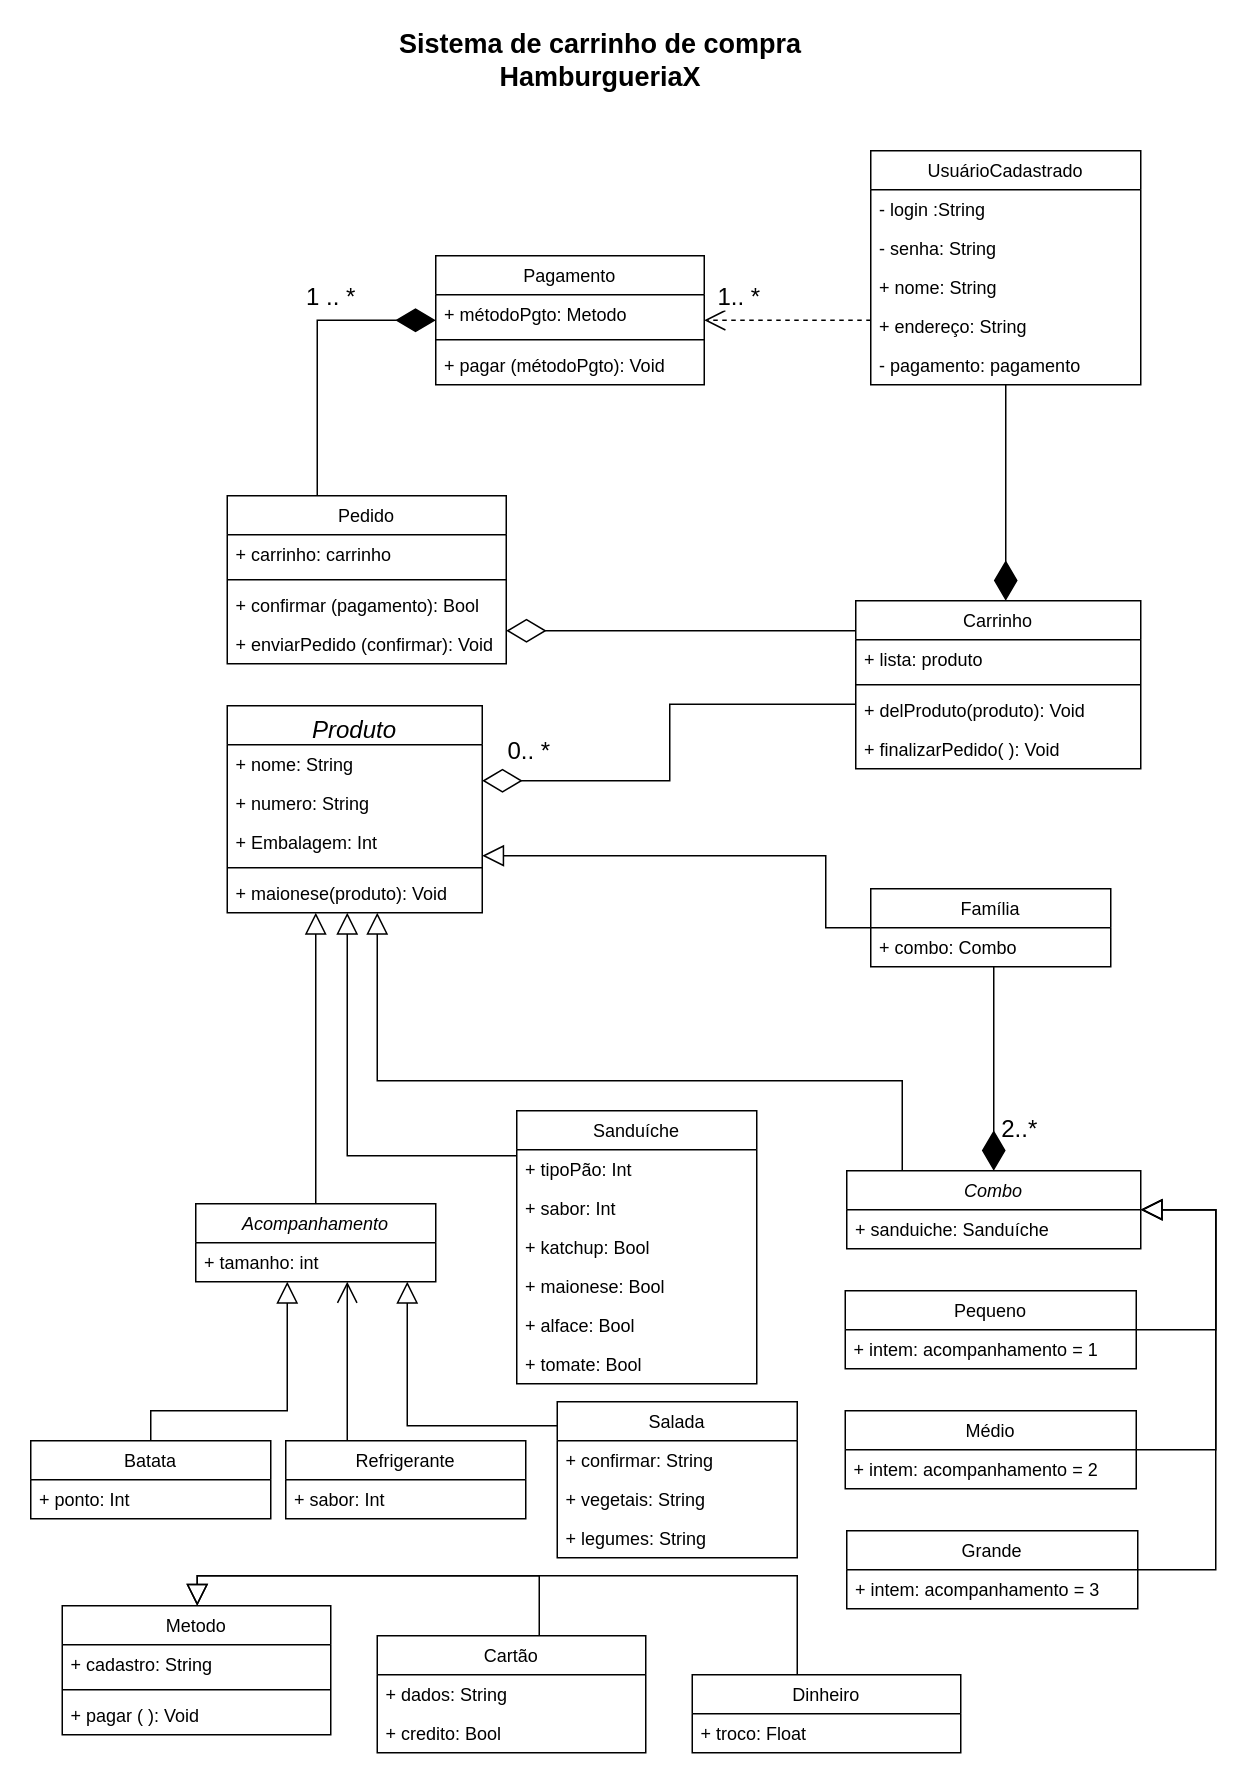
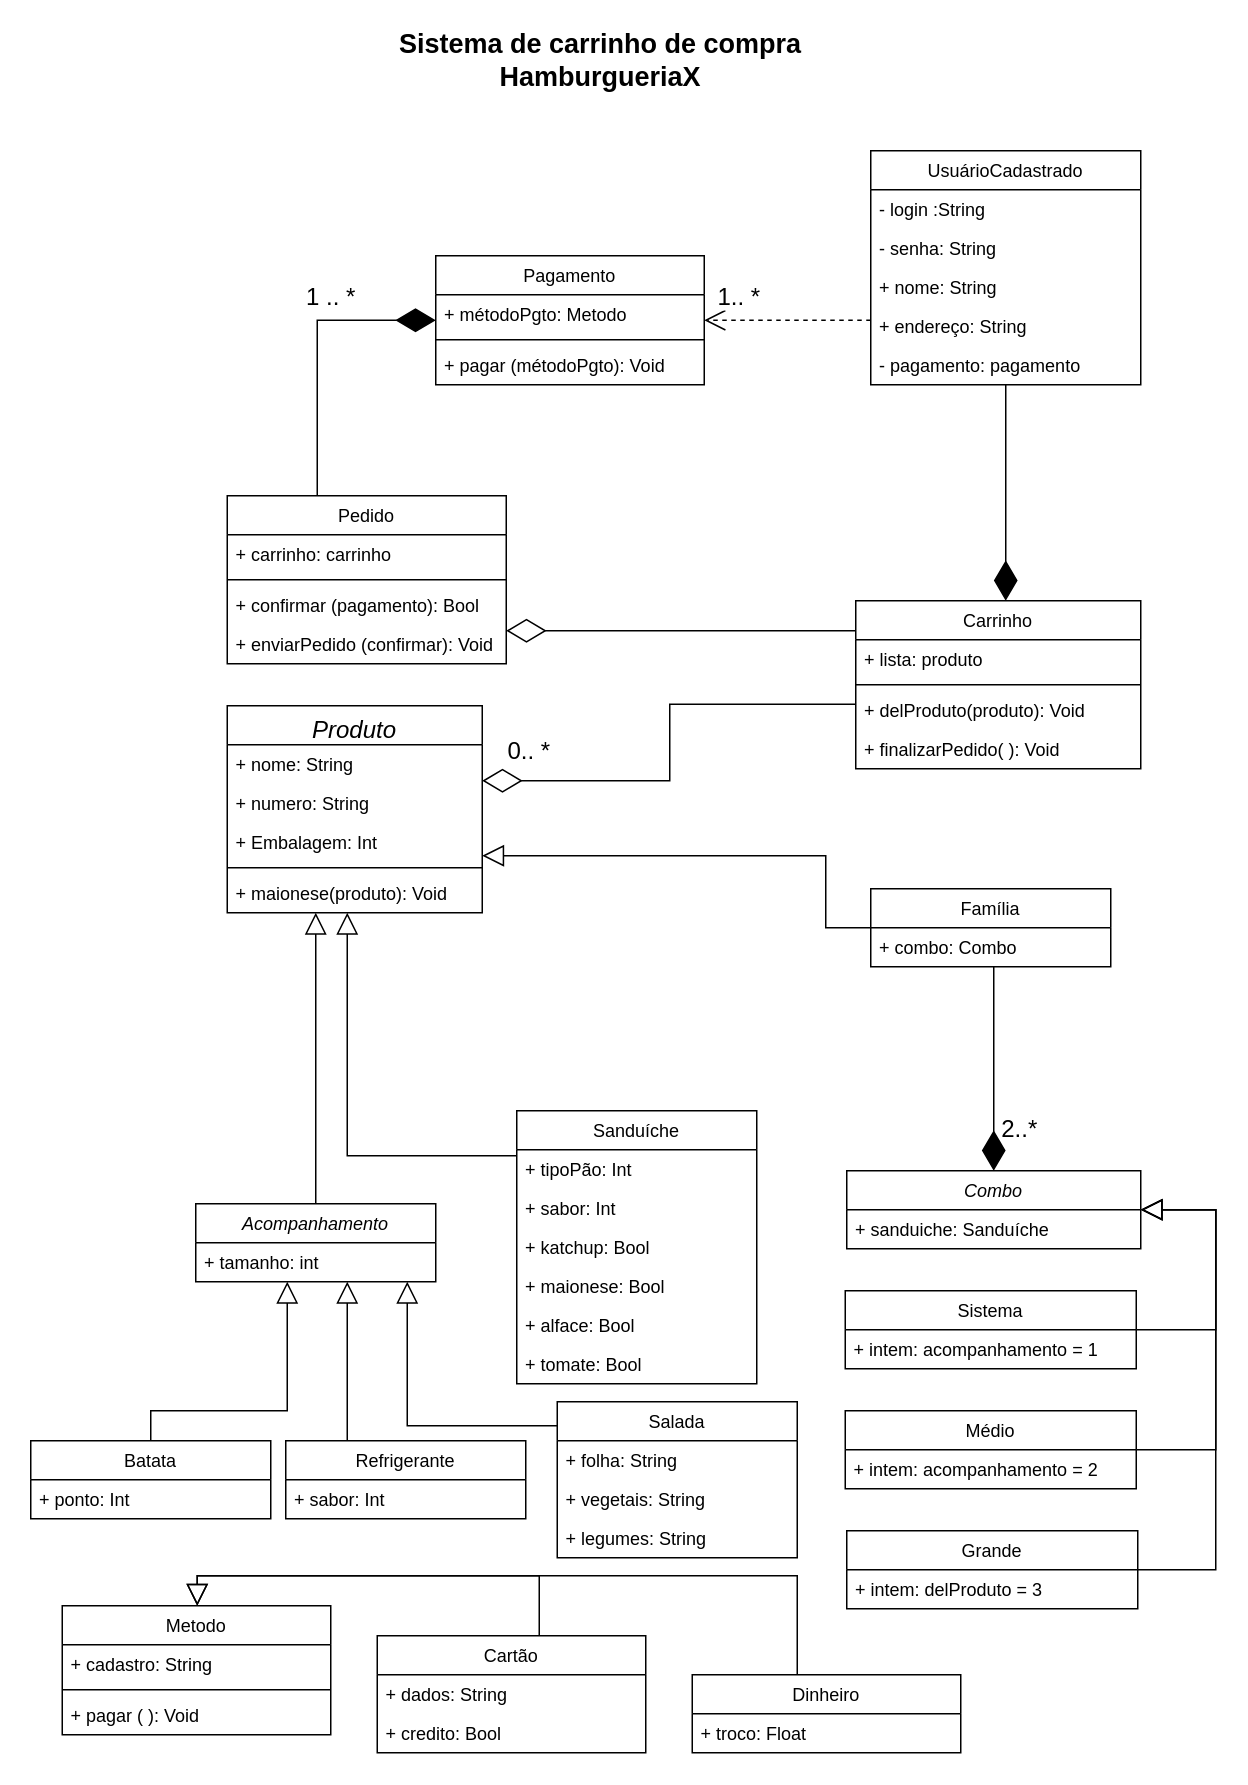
edge "Combo" -> "Produto": removed
edge "Refrigerante" -> "Acompanhamento": arrowhead open -> block
node "Pequeno": label "Pequeno" -> "Sistema"
node "+ confirmar: String": label "+ confirmar: String" -> "+ folha: String"
node "+ intem: acompanhamento = 3": label "+ intem: acompanhamento = 3" -> "+ intem: delProduto = 3"
